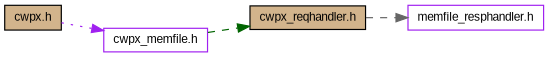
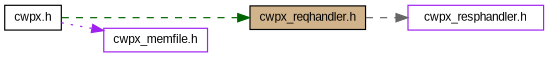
node "cwpx.h": fillcolor tan -> white
node "memfile_resphandler.h": label "memfile_resphandler.h" -> "cwpx_resphandler.h"
edge "cwpx_memfile.h" -> "cwpx_reqhandler.h": now "cwpx.h" -> "cwpx_reqhandler.h"
